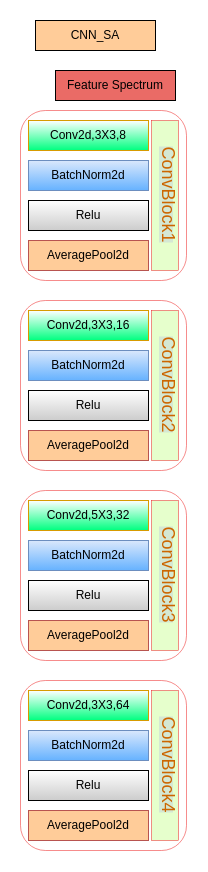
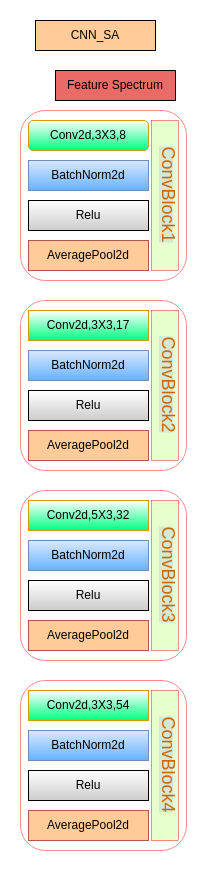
node "Conv2d,3X3,8": shape rectangle -> rounded rectangle
node "Conv2d,3X3,16": label "Conv2d,3X3,16" -> "Conv2d,3X3,17"
node "Conv2d,3X3,64": label "Conv2d,3X3,64" -> "Conv2d,3X3,54"
